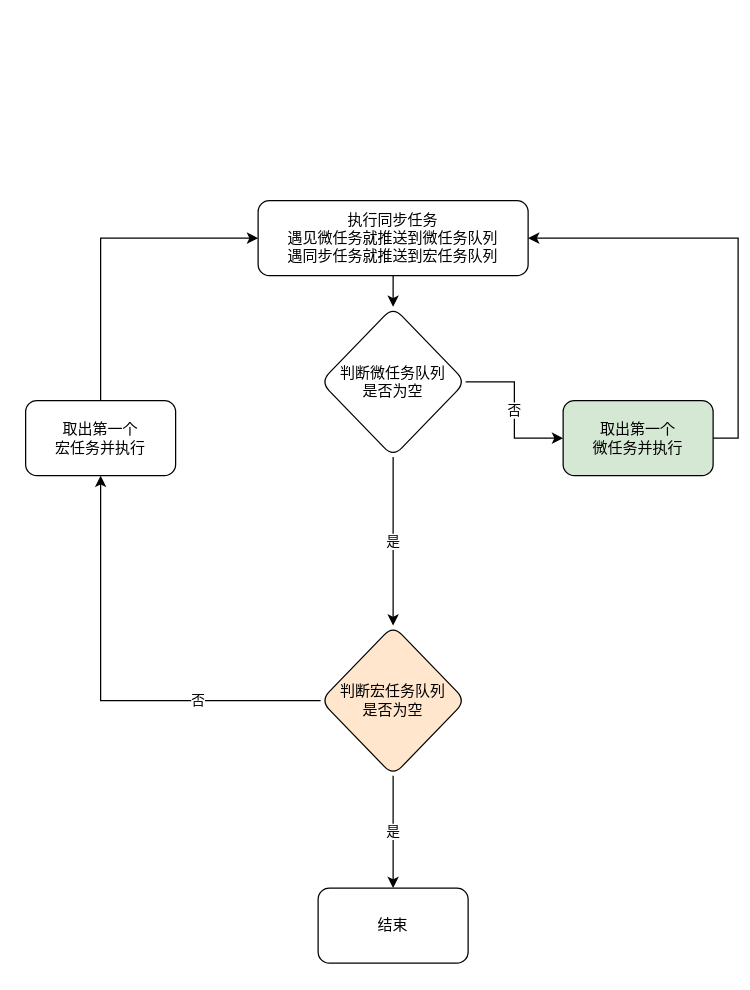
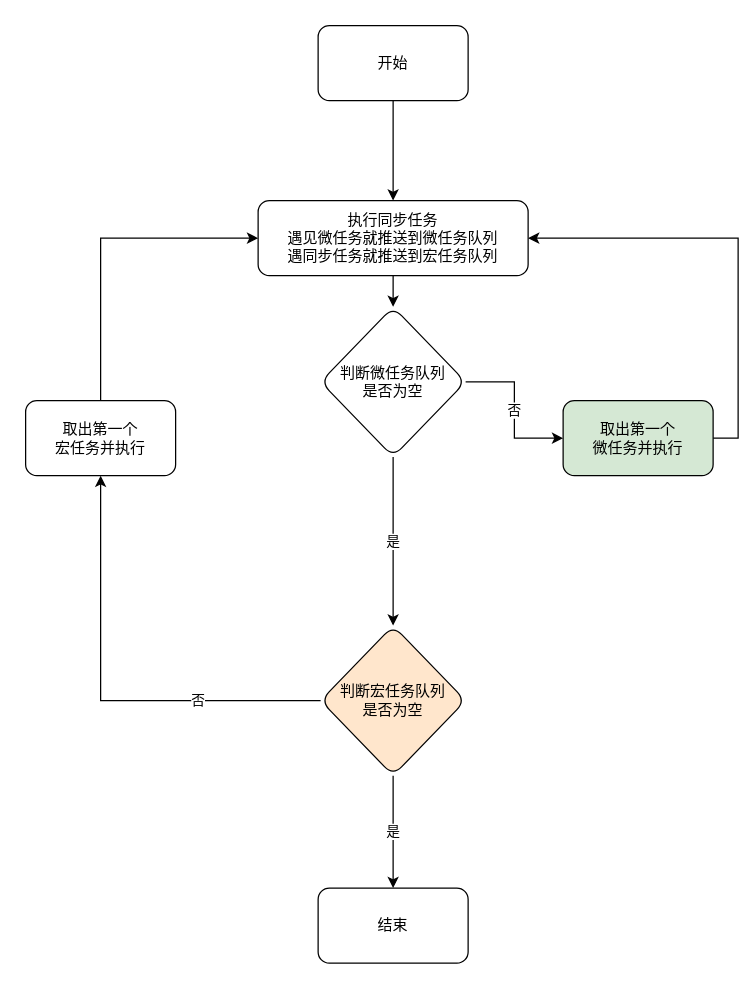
node "开始": added
edge "开始" -> "执行同步任务 遇见微任务就推送到微任务队列 遇同步任务就推送到宏任务队列": added
